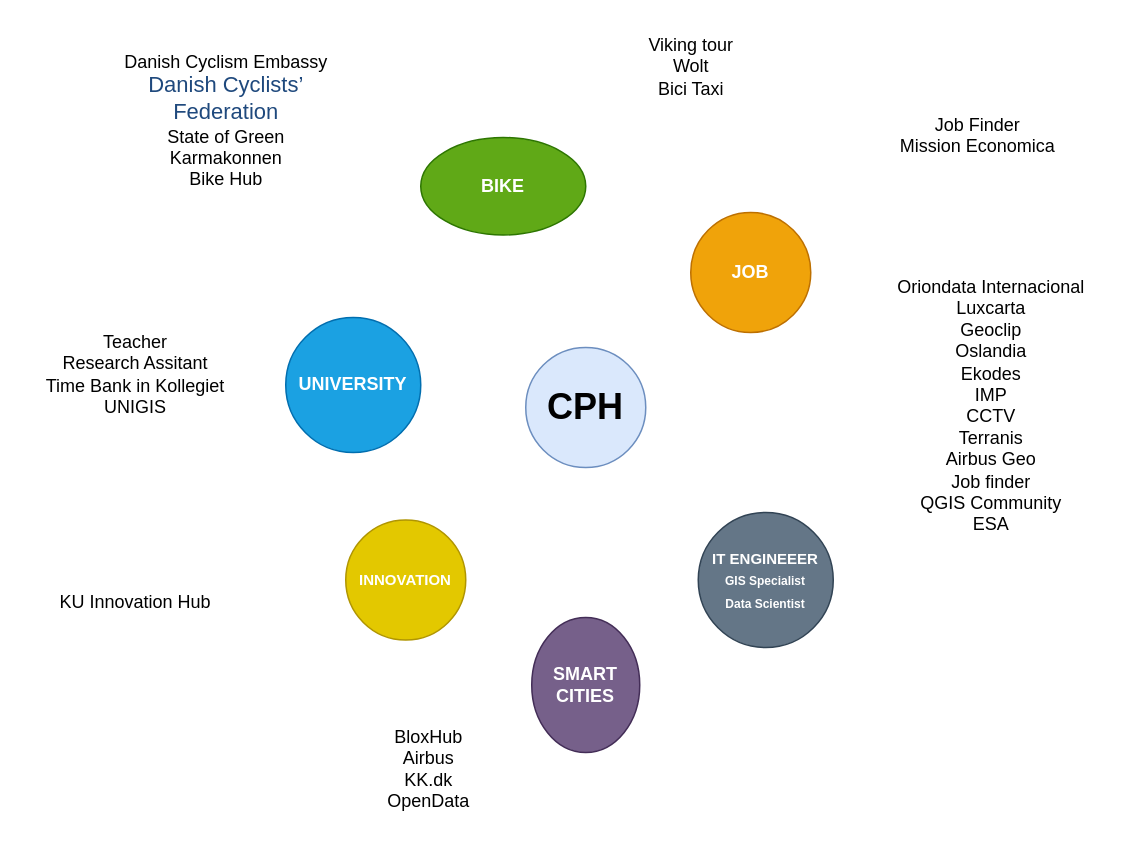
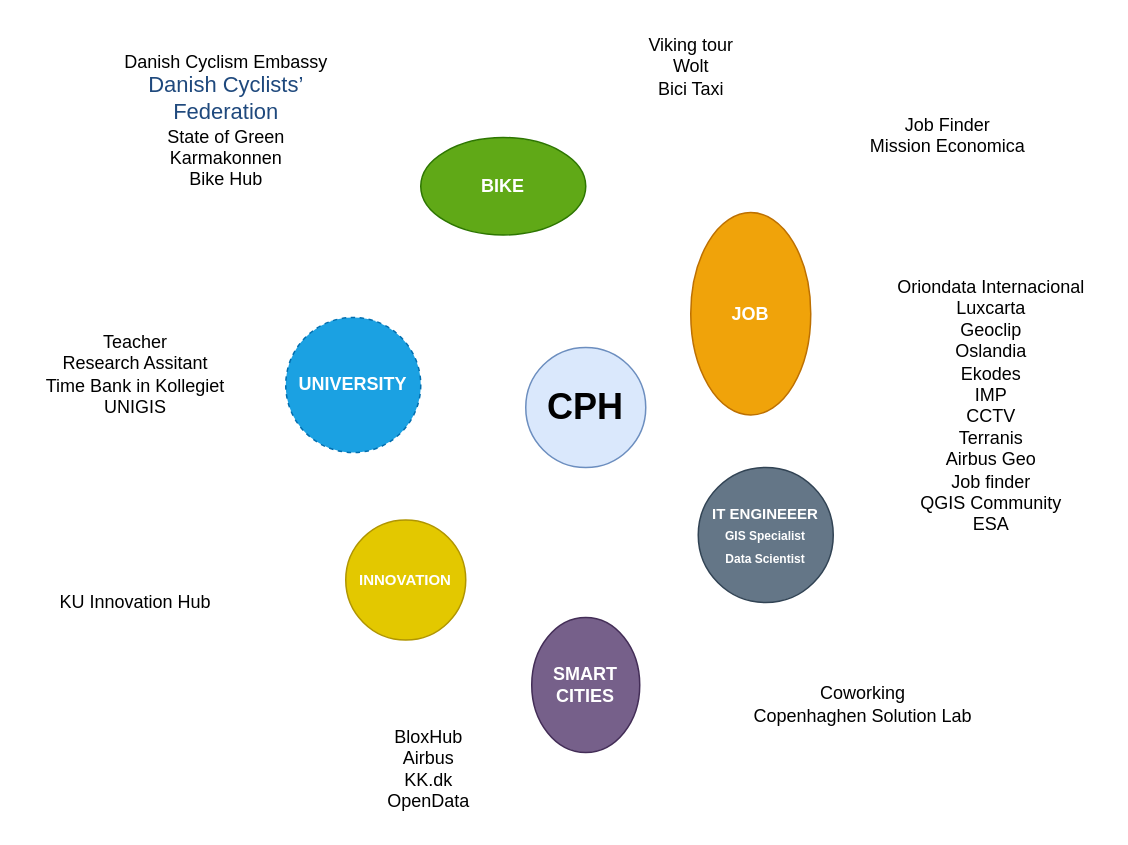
node "Job Finder Mission Economica": moved (977, 133) -> (947, 133)
node "JOB": size 120x120 -> 120x203
node "UNIVERSITY": style solid -> dashed
node "IT ENGINEEER GIS Specialist Data Scientist": moved (766, 580) -> (766, 535)
node "Coworking Copenhaghen Solution Lab": added
